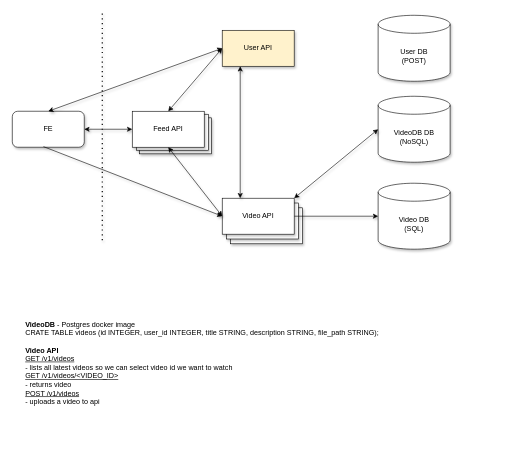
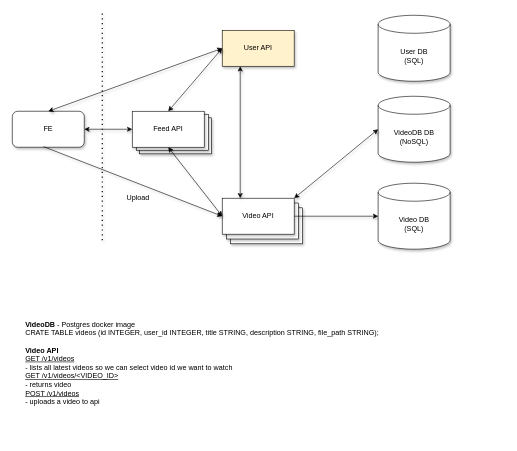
node "User DB (POST)": label "User DB (POST)" -> "User DB (SQL)"
node "Upload": added
